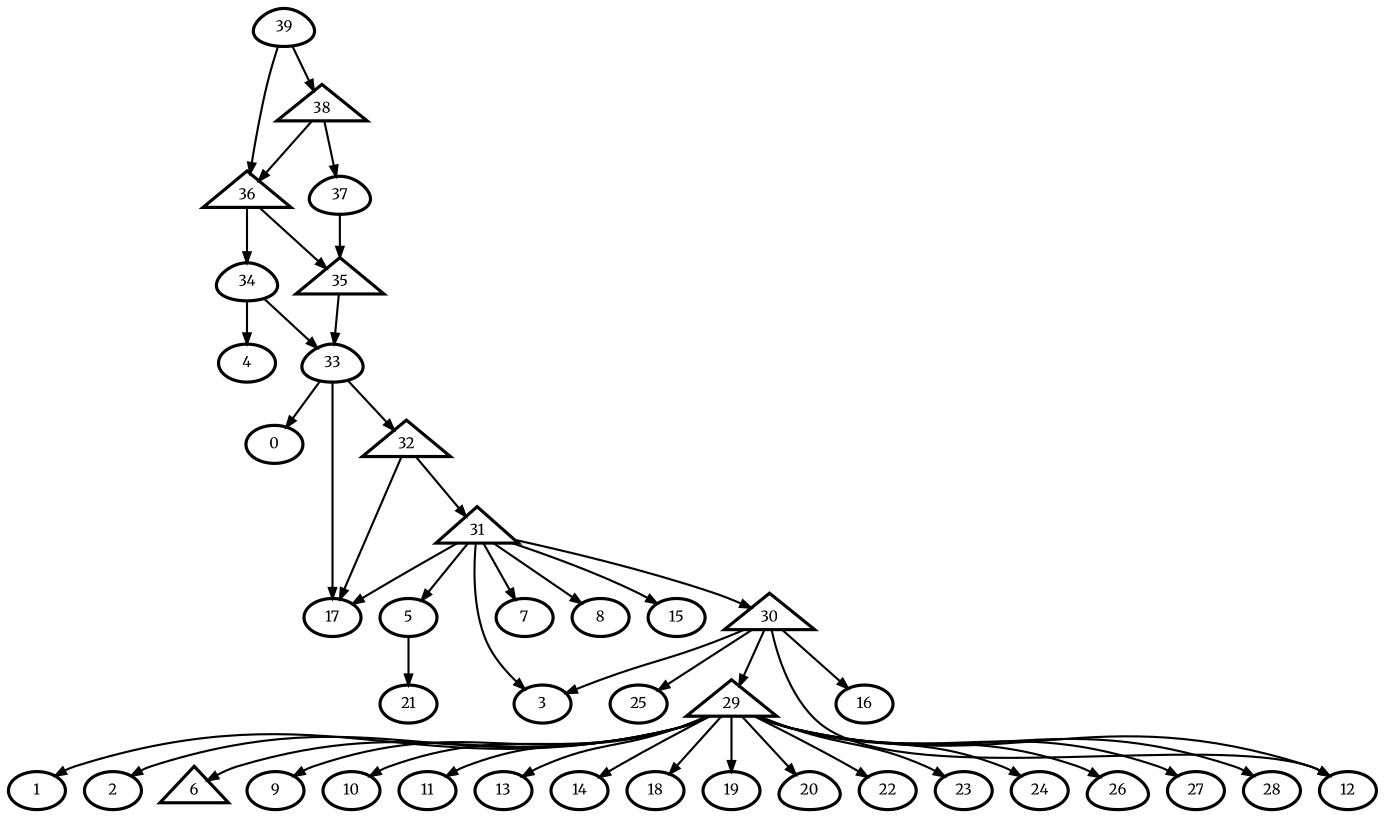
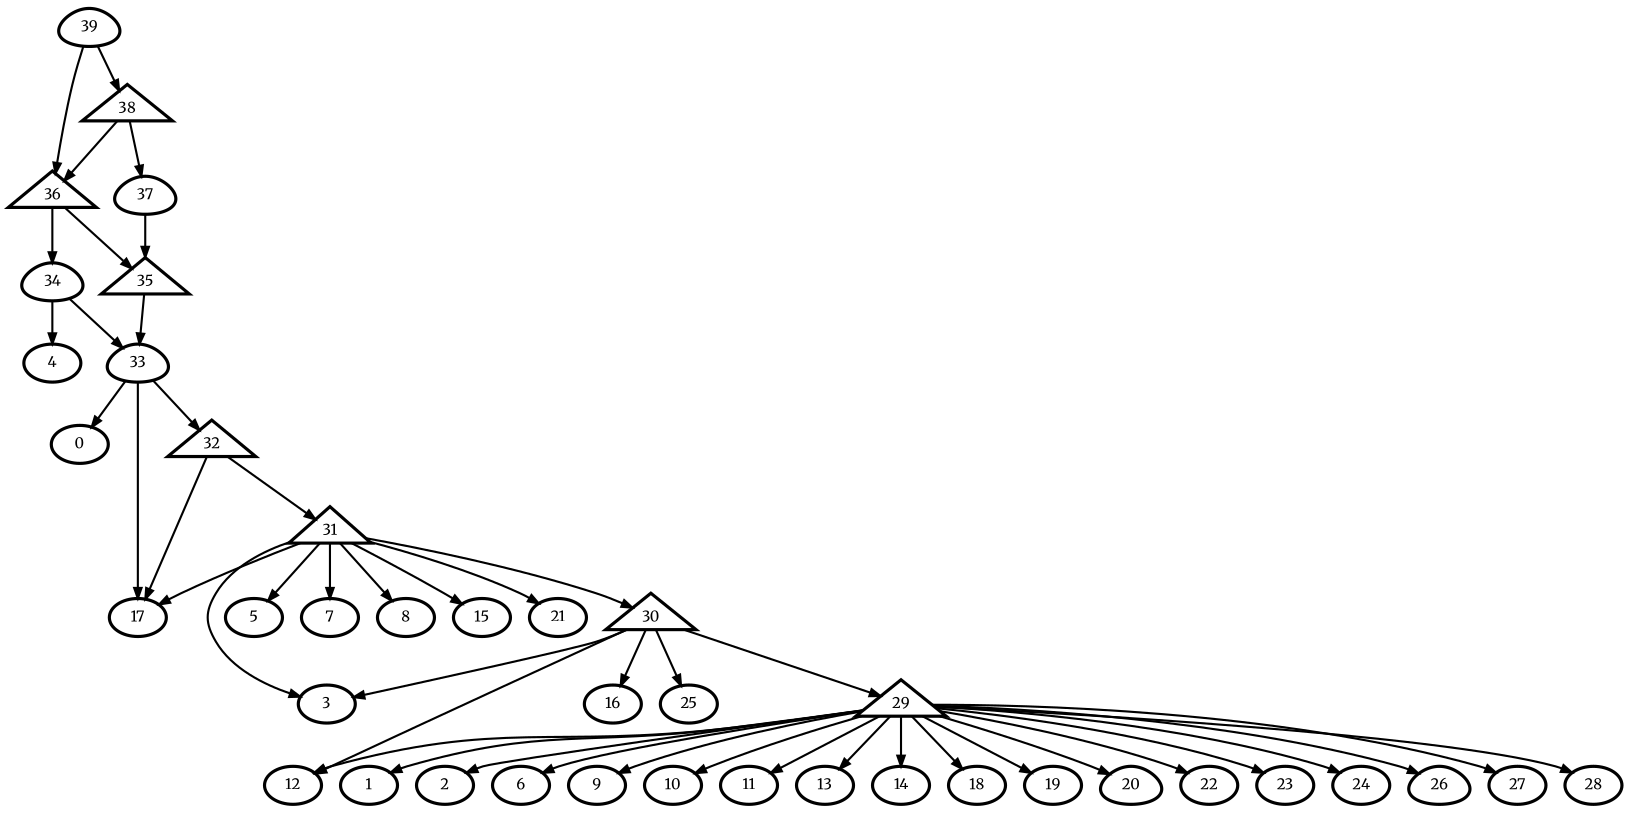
edge "5" -> "21": now "31" -> "21"
node "6": shape triangle -> ellipse
